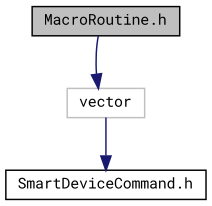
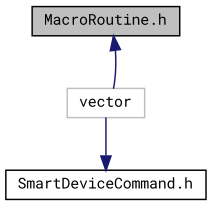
edge "MacroRoutine.h" -> "vector": reversed
